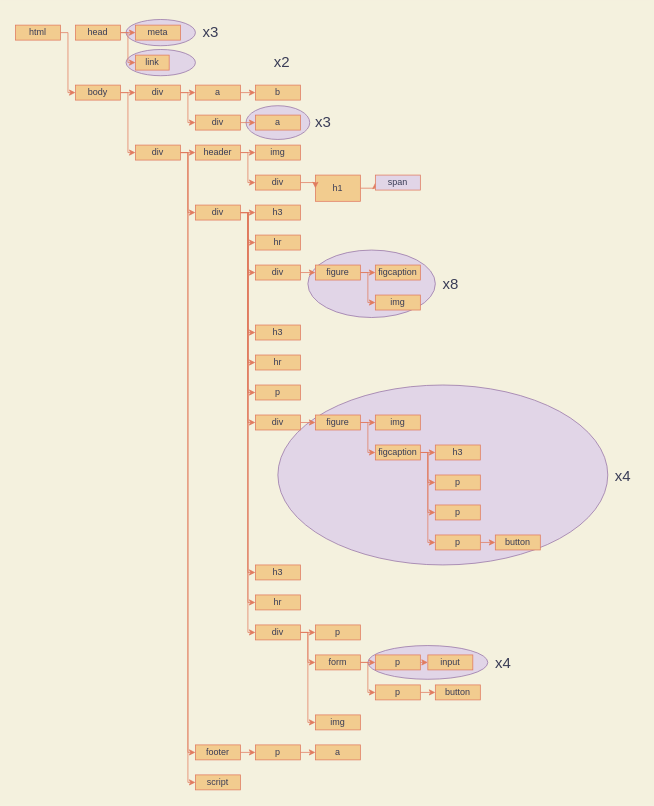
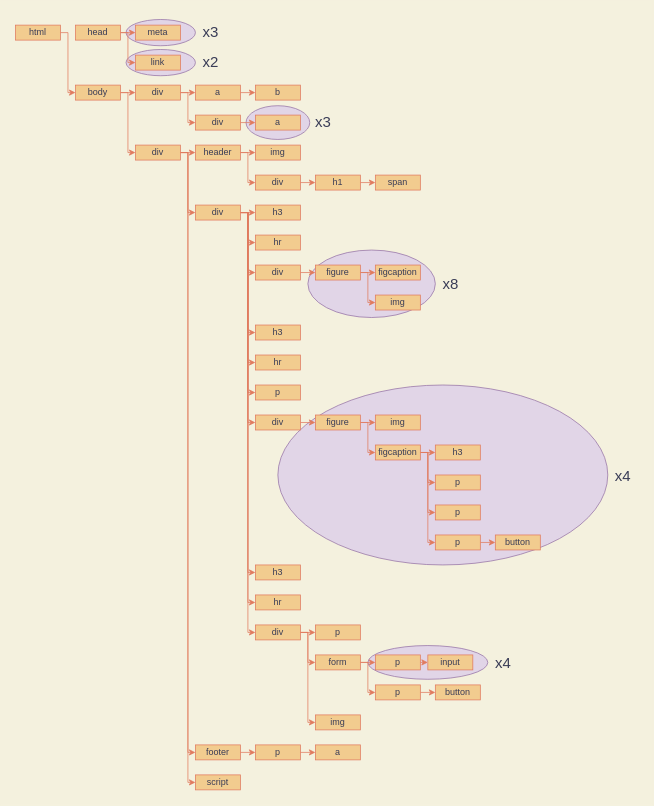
node "x2": moved (282, 61) -> (210, 61)
node "link": size 34x15 -> 45x15
node "span": fillcolor #e1d5e7 -> #f2cc8f
node "h1": size 45x26 -> 45x15
